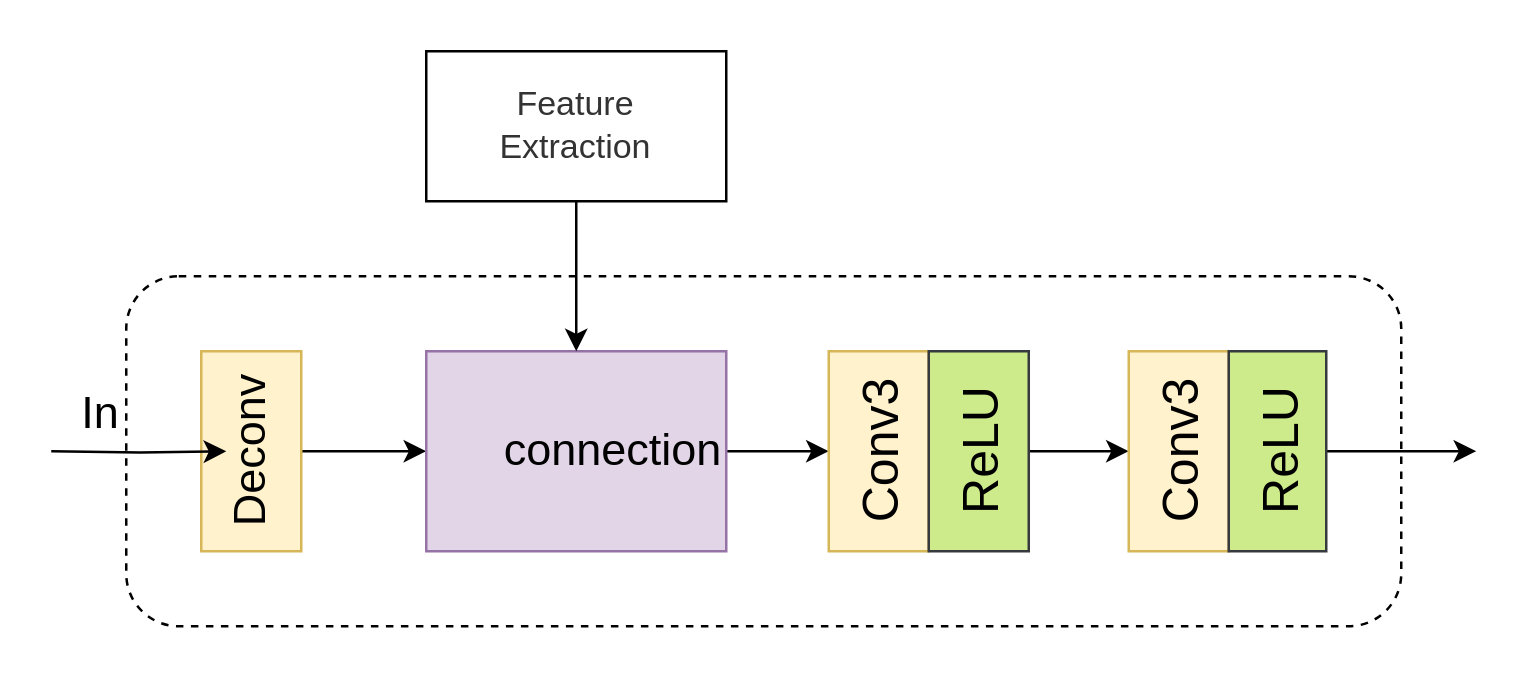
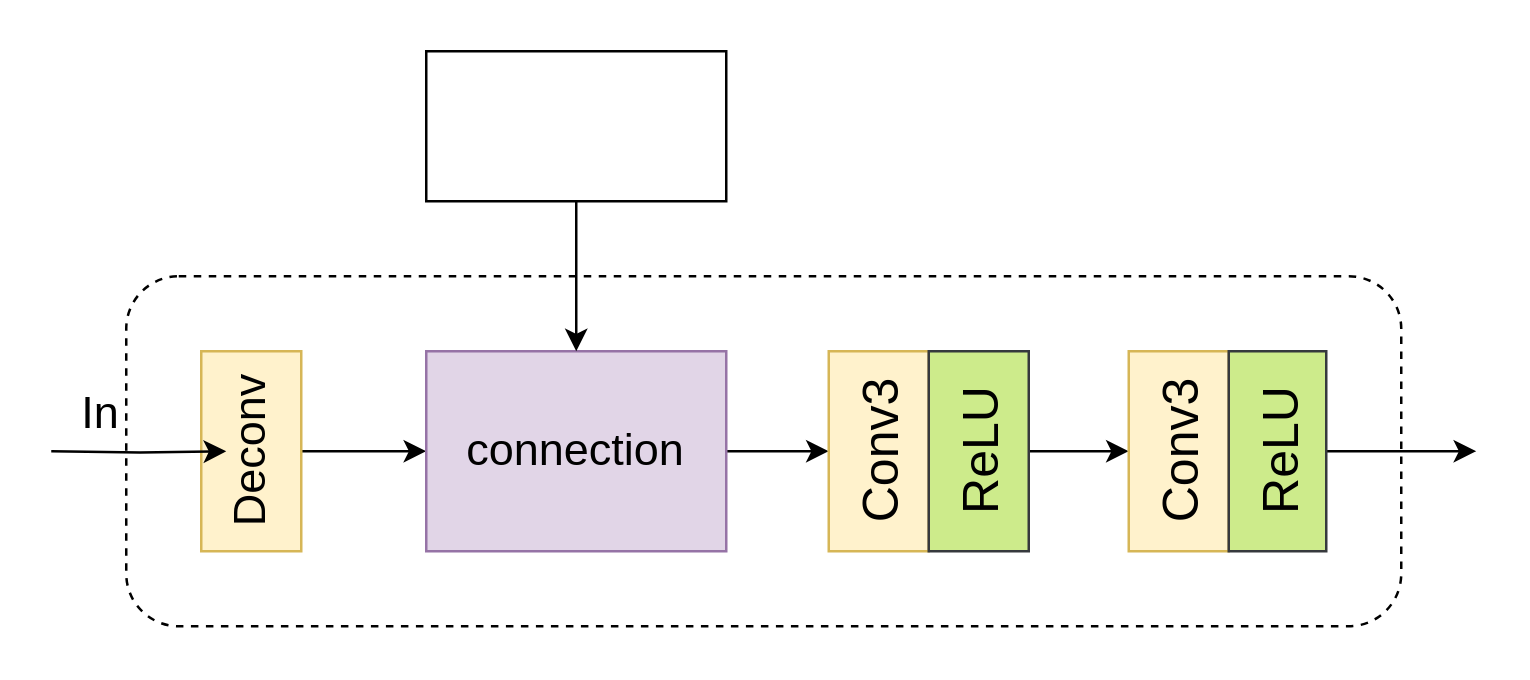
node "Feature Extraction": removed
node "connection": moved (614, 451) -> (576, 451)
